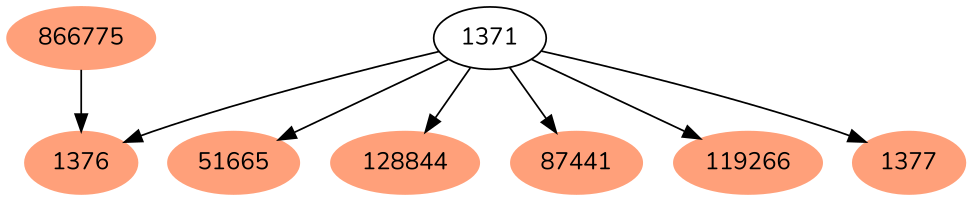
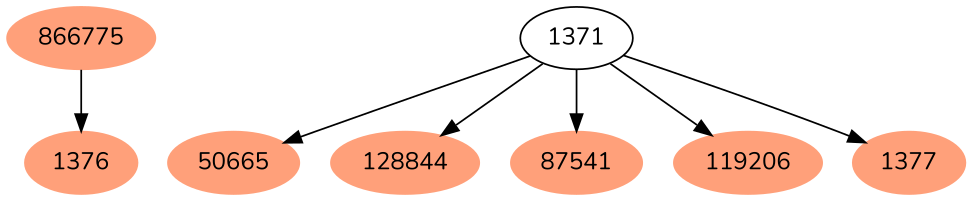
edge "1371" -> "1376": removed
node "51665": label "51665" -> "50665"
node "87441": label "87441" -> "87541"
node "119266": label "119266" -> "119206"
